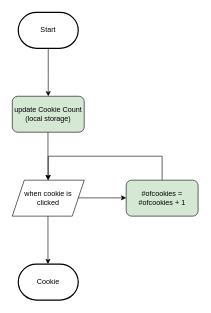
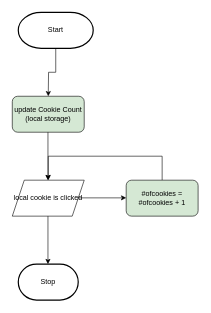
node "Start": size 60x36 -> 75x36
node "when cookie is clicked": label "when cookie is clicked" -> "local cookie is clicked"
node "Cookie": label "Cookie" -> "Stop"
